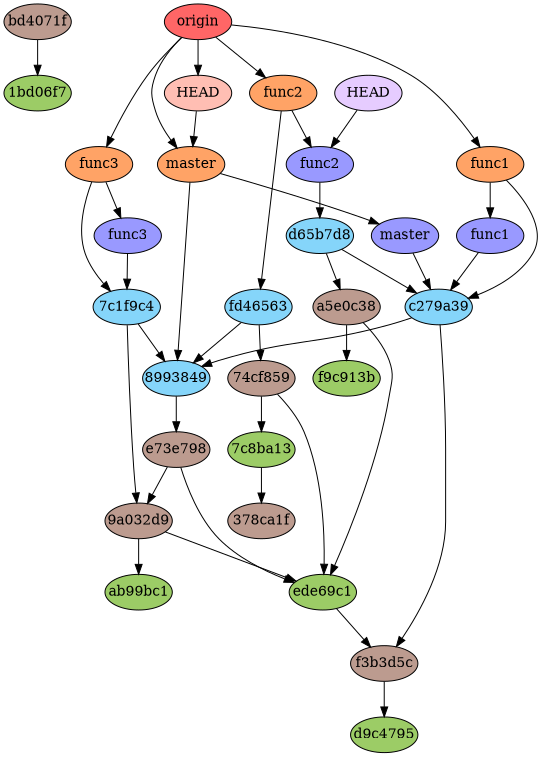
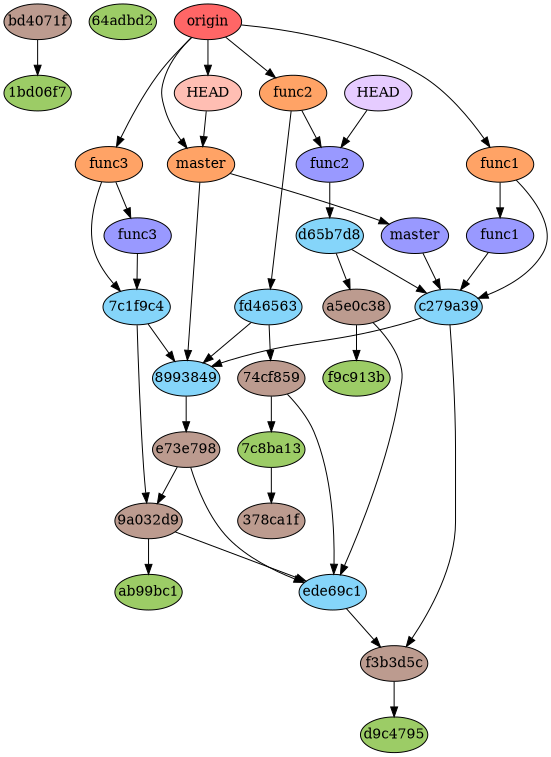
node "64adbd2": added
node "ede69c1": fillcolor #9ccc66 -> #85d5fa
